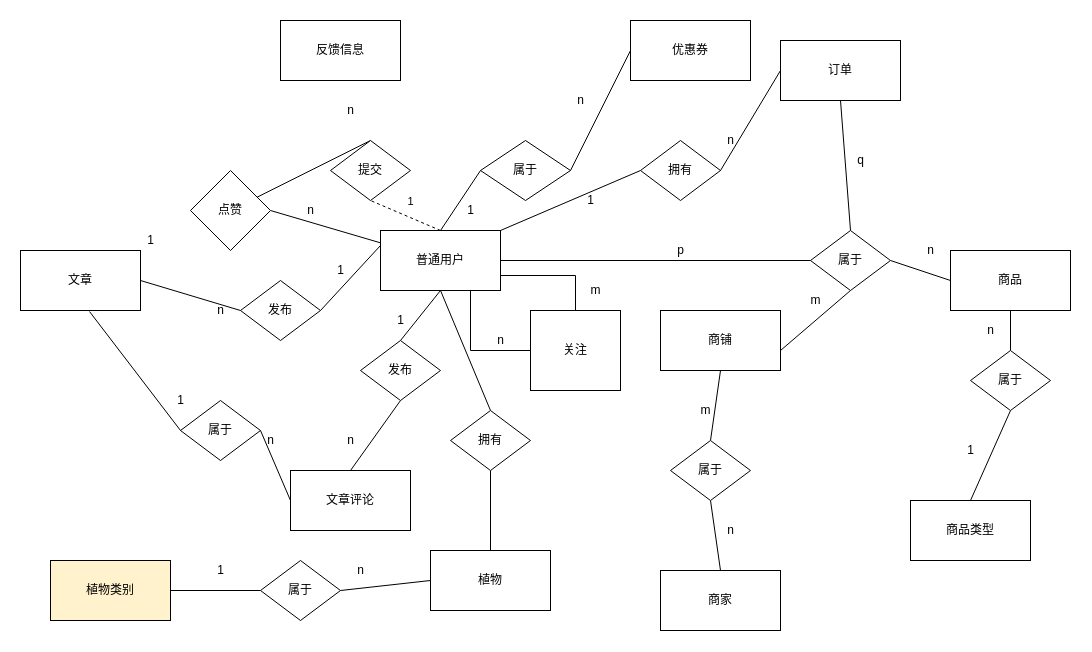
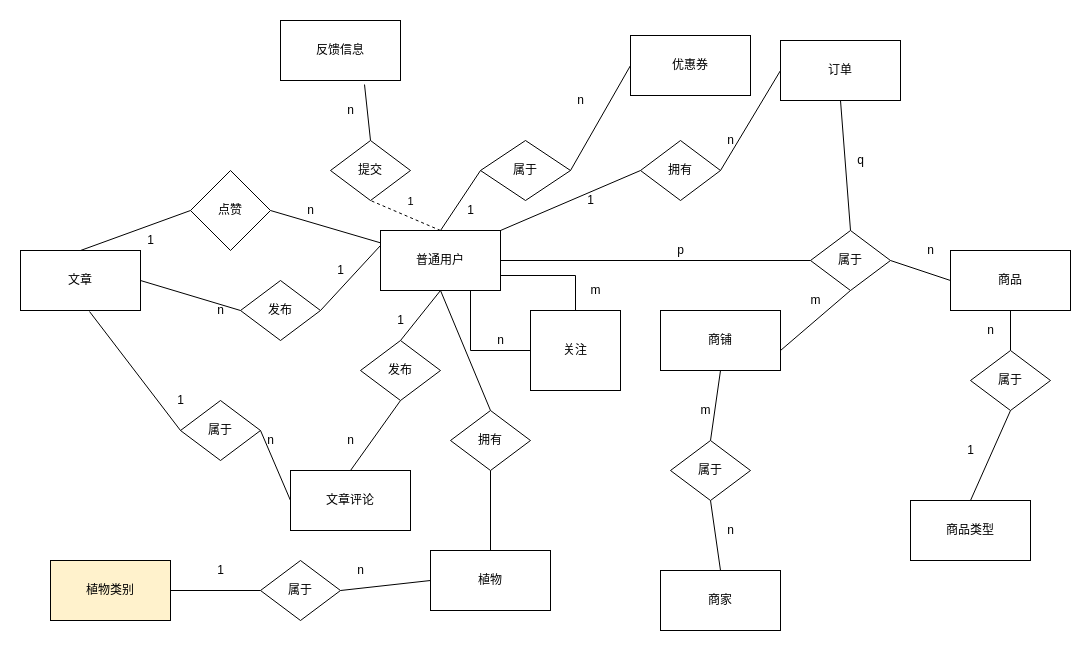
node "优惠券": moved (691, 51) -> (691, 66)
edge "提交" -- "点赞": now "提交" -- "反馈信息"
edge "点赞" -- "文章": added
